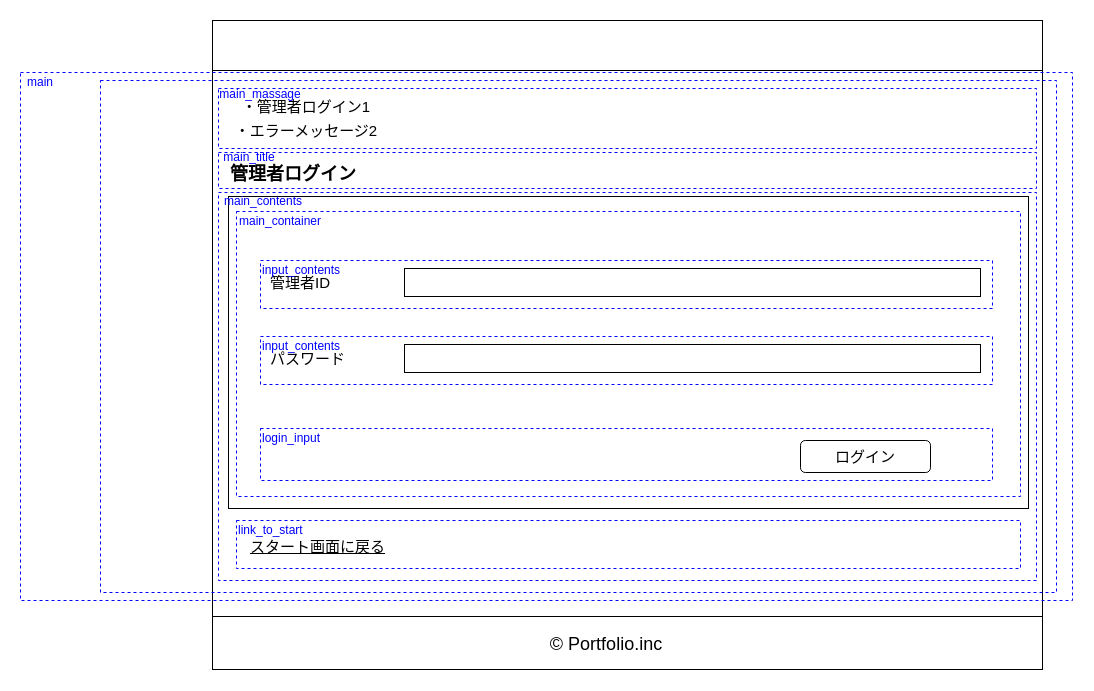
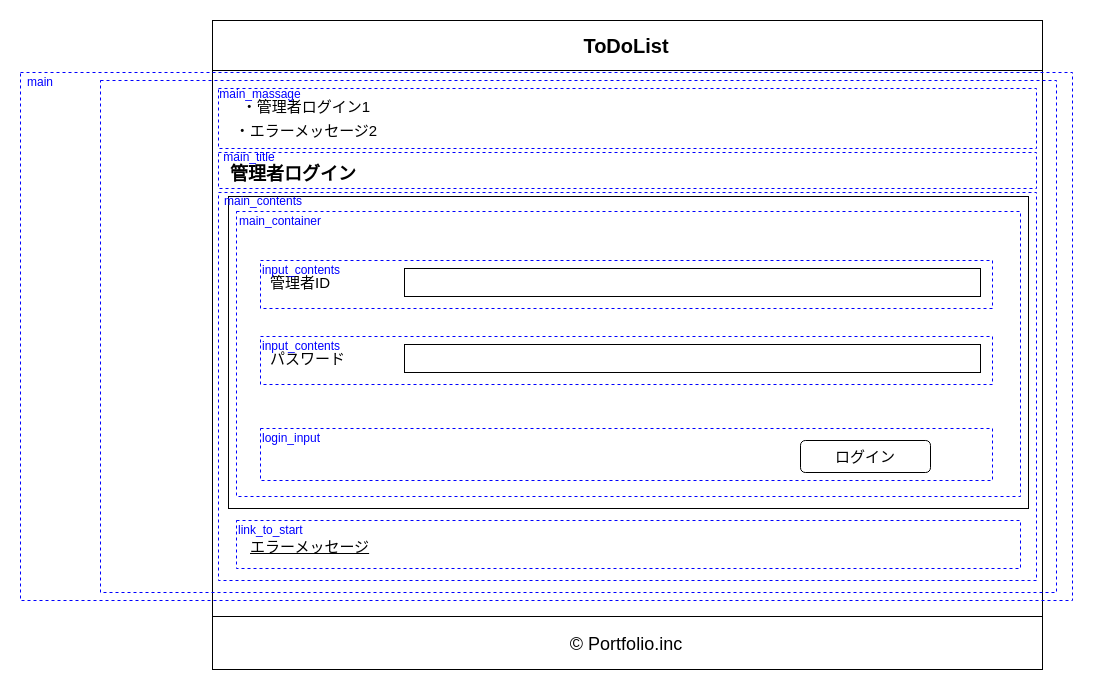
node "ToDoList": added
node "スタート画面に戻る": label "スタート画面に戻る" -> "エラーメッセージ"
node "© Portfolio.inc": moved (607, 643) -> (627, 643)
